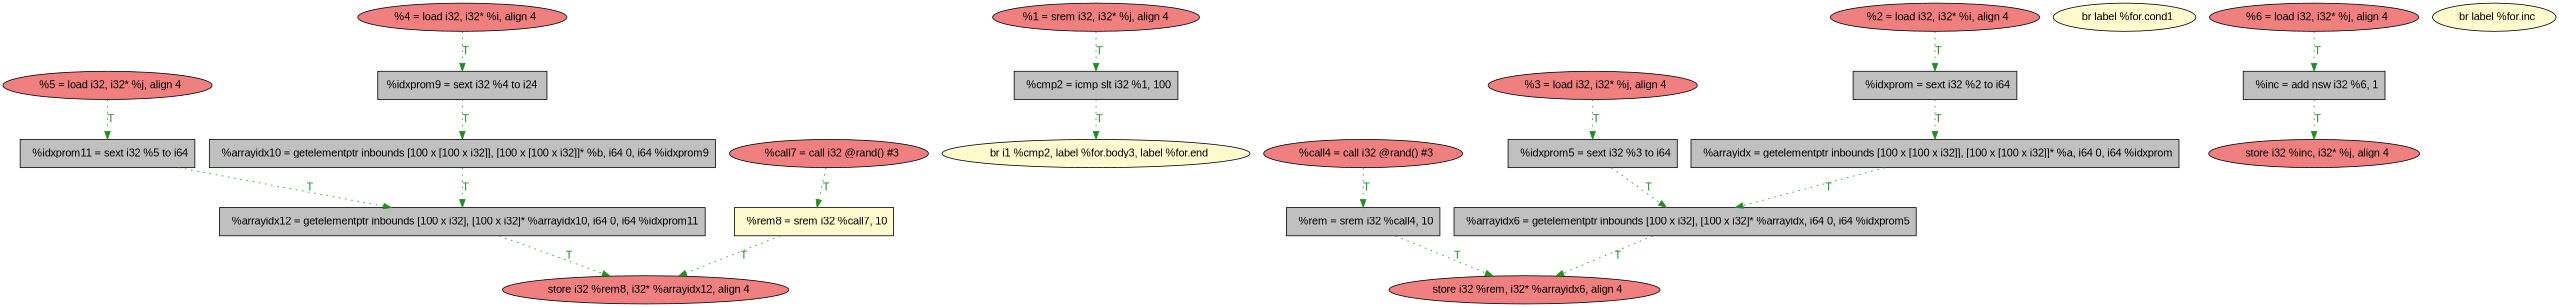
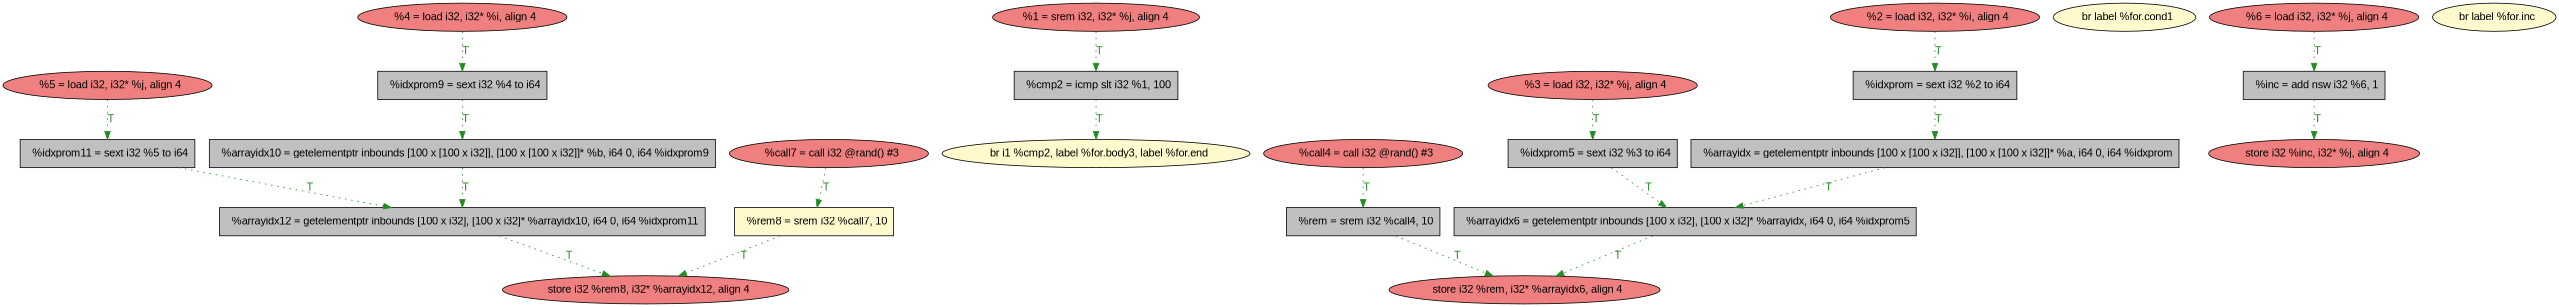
node "%idxprom9 = sext i32 %4 to i24": label "%idxprom9 = sext i32 %4 to i24" -> "%idxprom9 = sext i32 %4 to i64"
